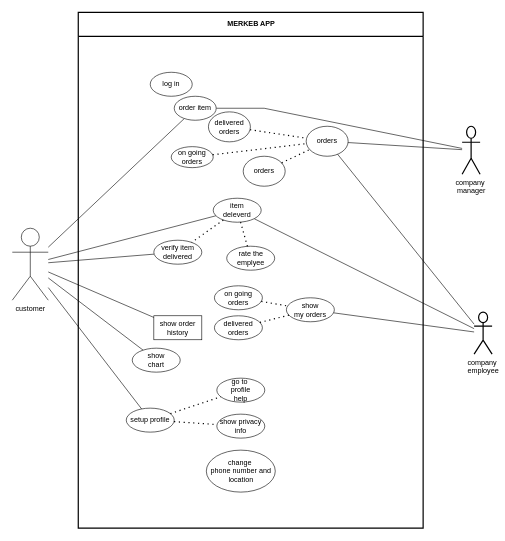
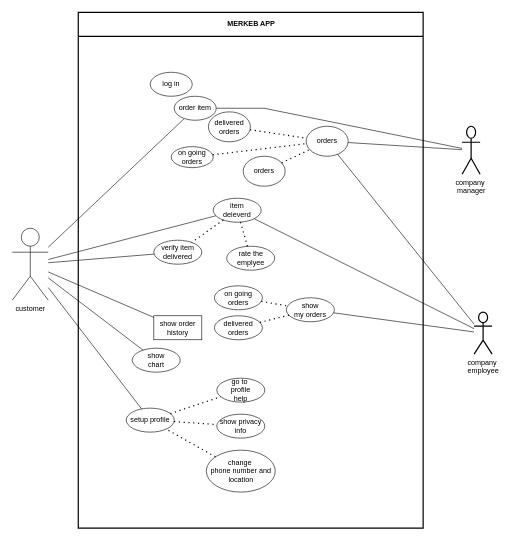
edge "setup profile" -- "change phone number and location": added
